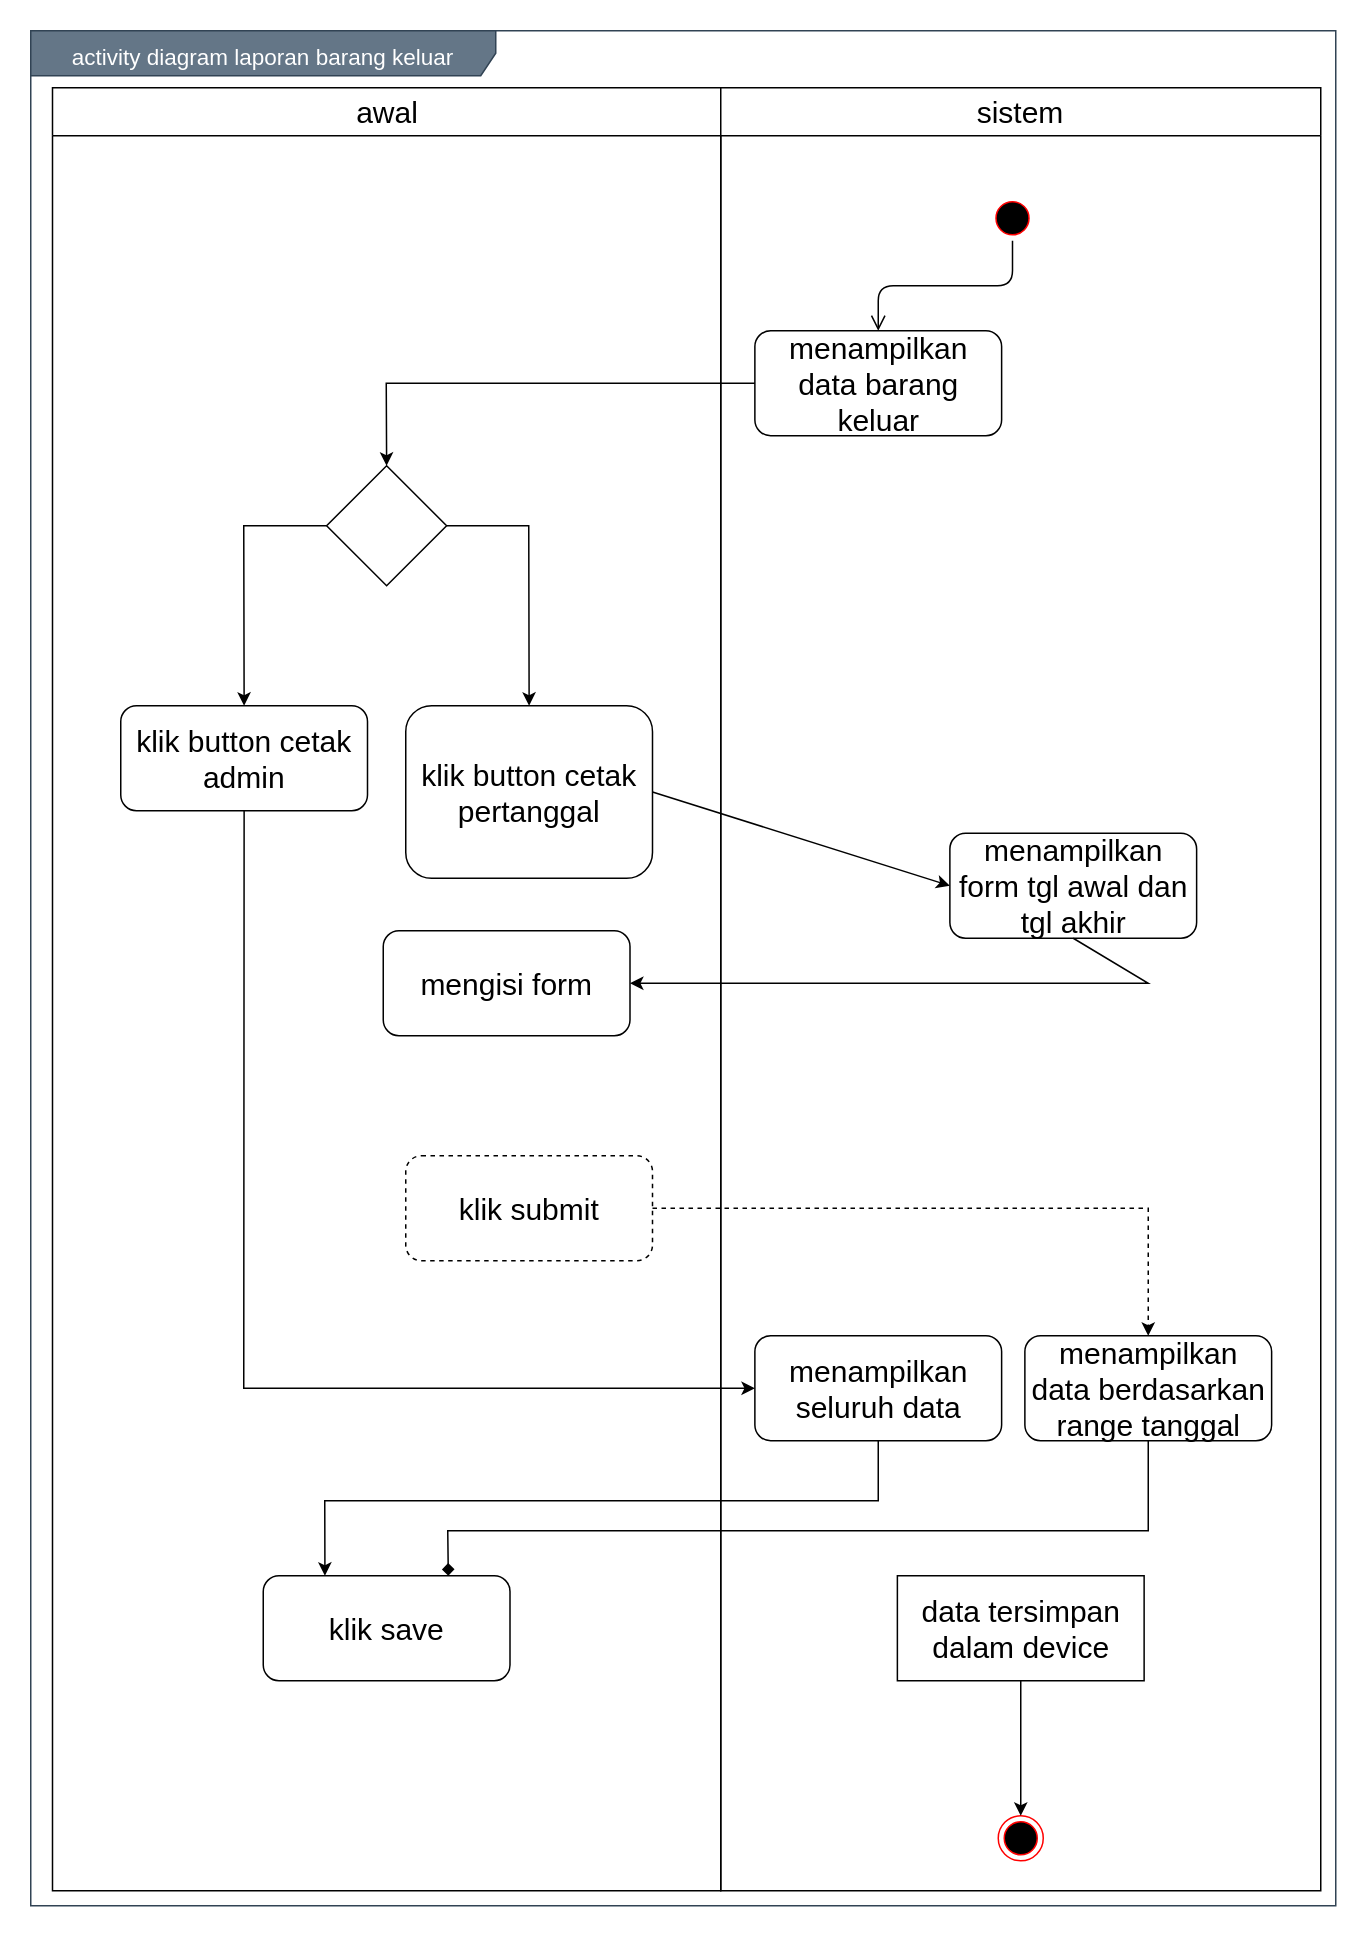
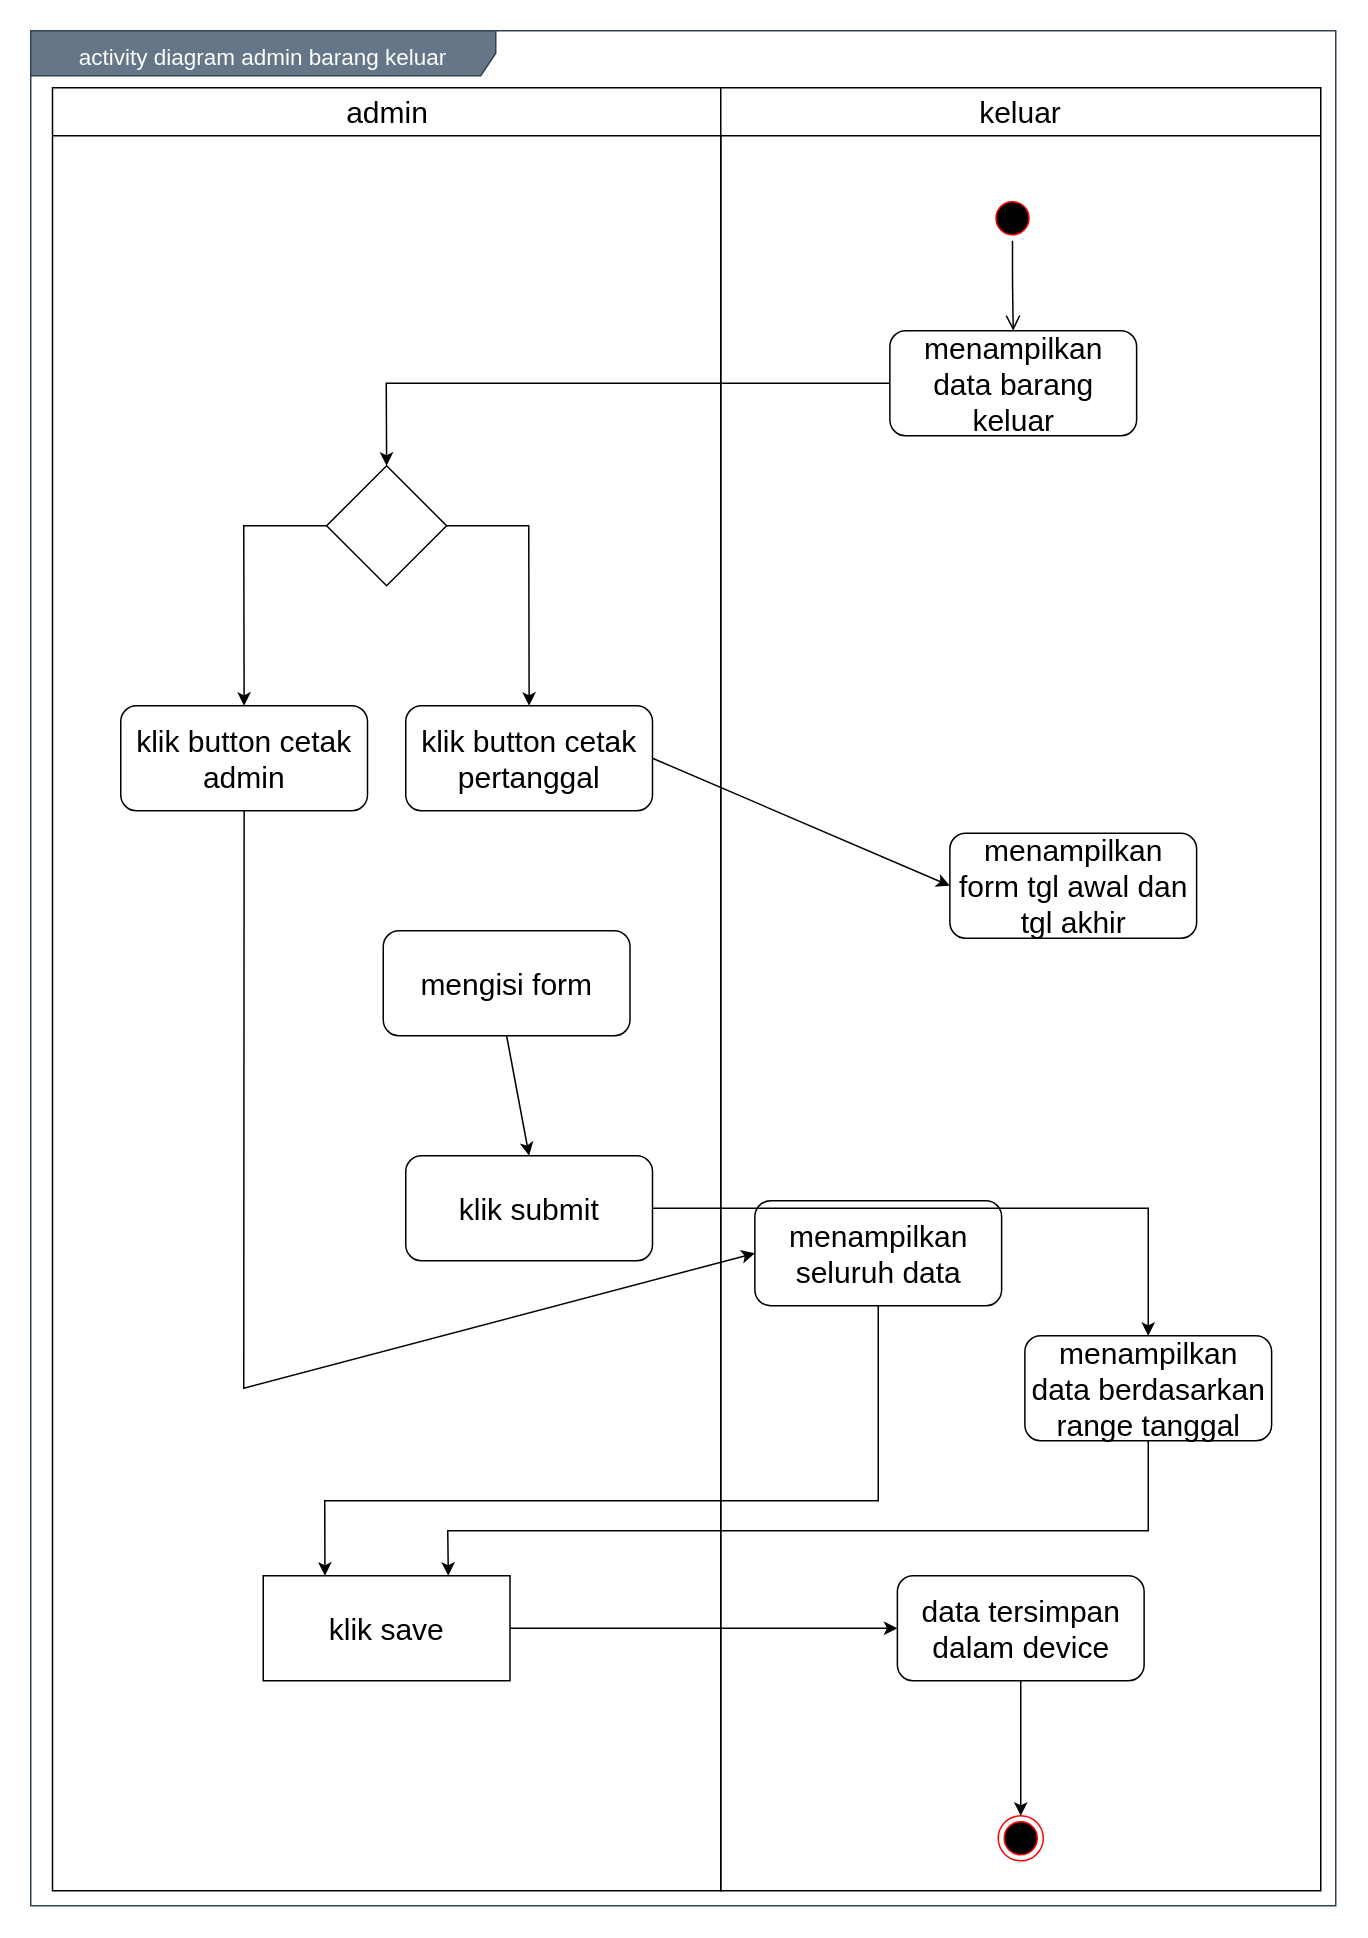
node "activity diagram laporan barang keluar": label "activity diagram laporan barang keluar" -> "activity diagram admin barang keluar"
node "awal": label "awal" -> "admin"
node "sistem": label "sistem" -> "keluar"
node "menampilkan data barang keluar": moved (878, 383) -> (1013, 383)
node "klik button cetak pertanggal": size 247x173 -> 247x105
edge "menampilkan form tgl awal dan tgl akhir" -> "mengisi form": removed
edge "mengisi form" -> "klik submit": added
node "klik submit": style dashed -> solid
edge "klik submit" -> "menampilkan data berdasarkan range tanggal": style dashed -> solid
node "menampilkan seluruh data": moved (878, 1388) -> (878, 1253)
edge "menampilkan data berdasarkan range tanggal" -> "klik save": arrowhead diamond -> classic
node "klik save": shape rounded rectangle -> rectangle
edge "klik save" -> "data tersimpan dalam device": added
node "data tersimpan dalam device": shape rectangle -> rounded rectangle
